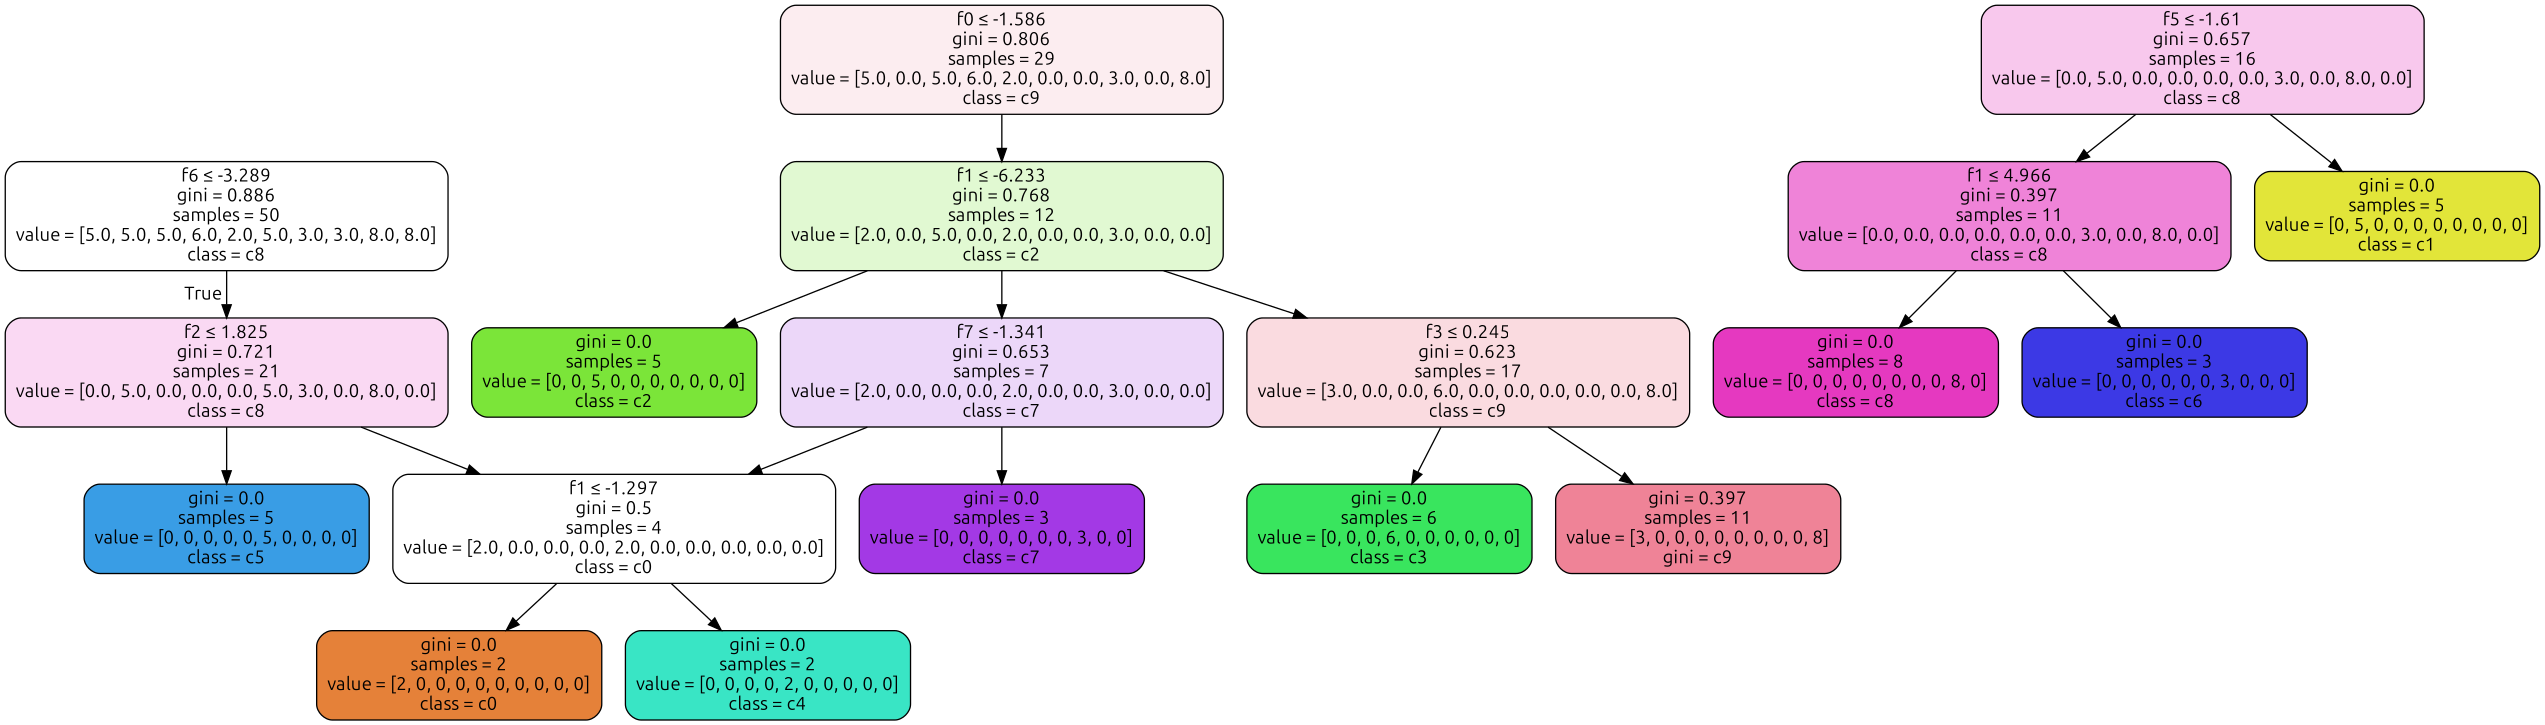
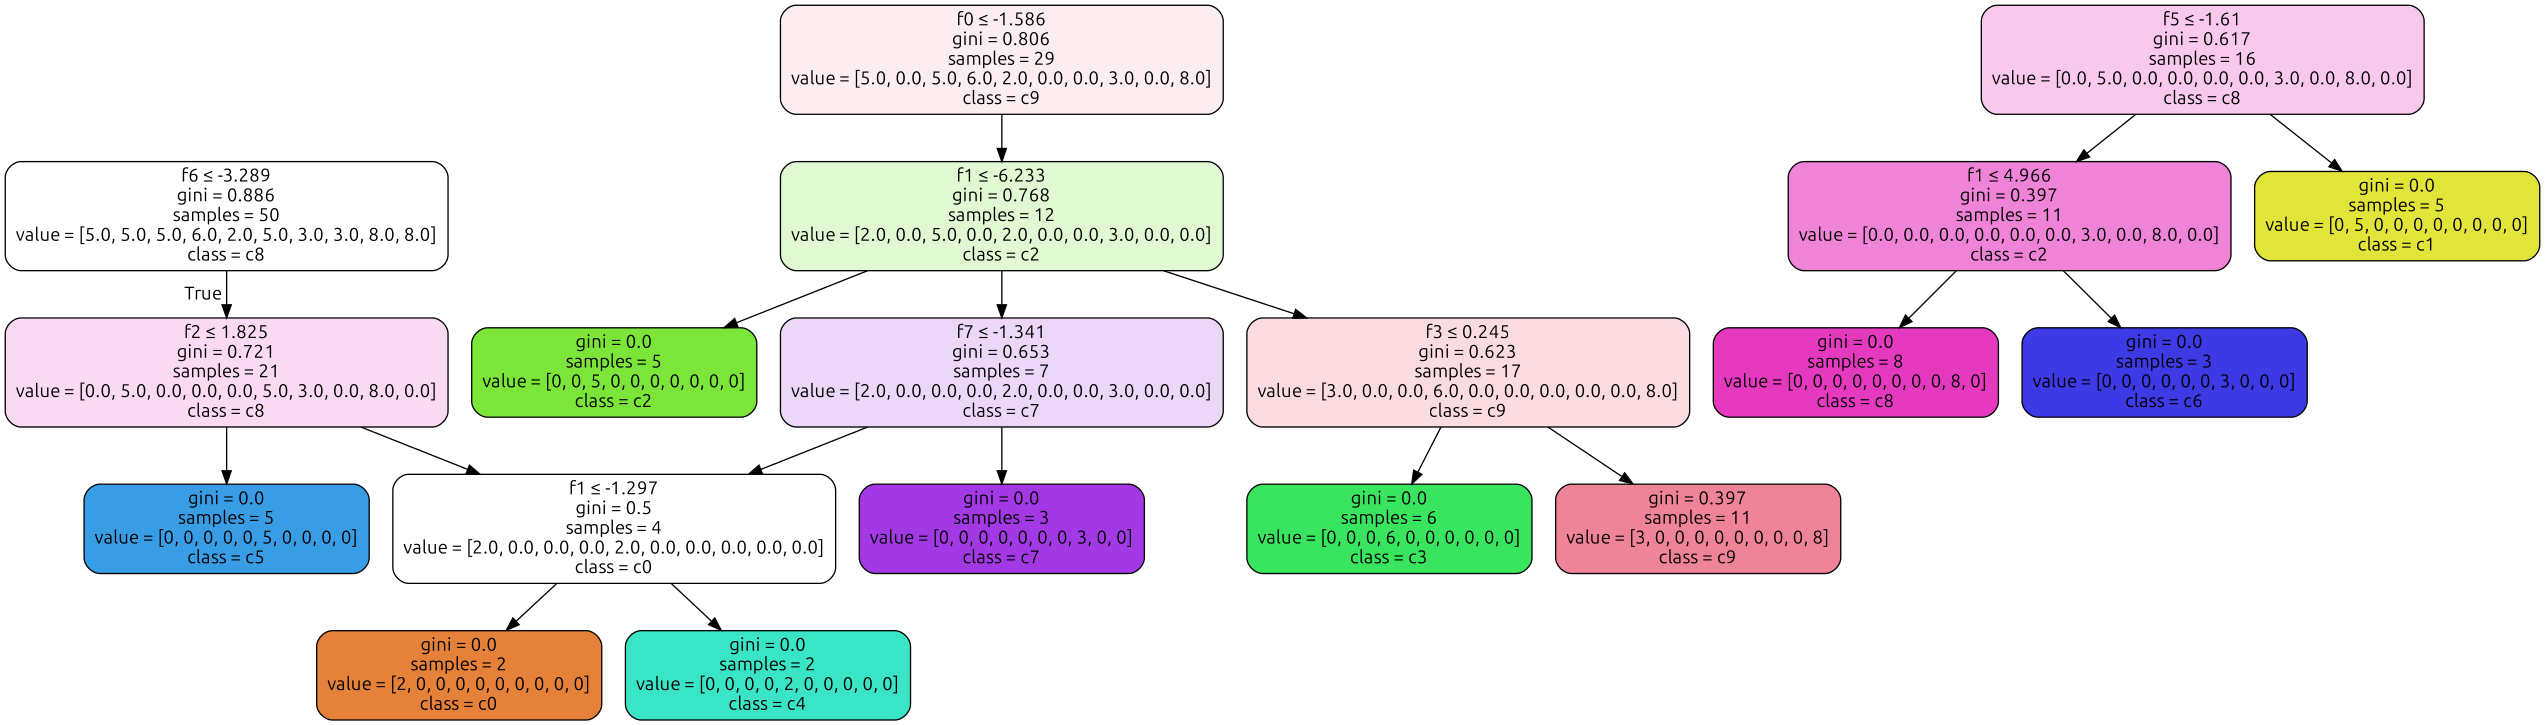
node "f5 ≤ -1.61": text "gini = 0.657" -> "gini = 0.617"
node "f1 ≤ 4.966": text "class = c8" -> "class = c2"
node "gini = 0.397": text "gini = c9" -> "class = c9"
